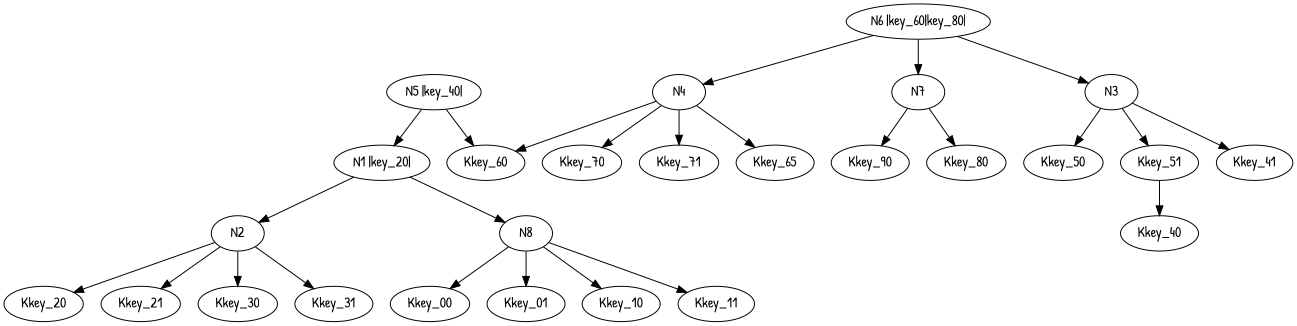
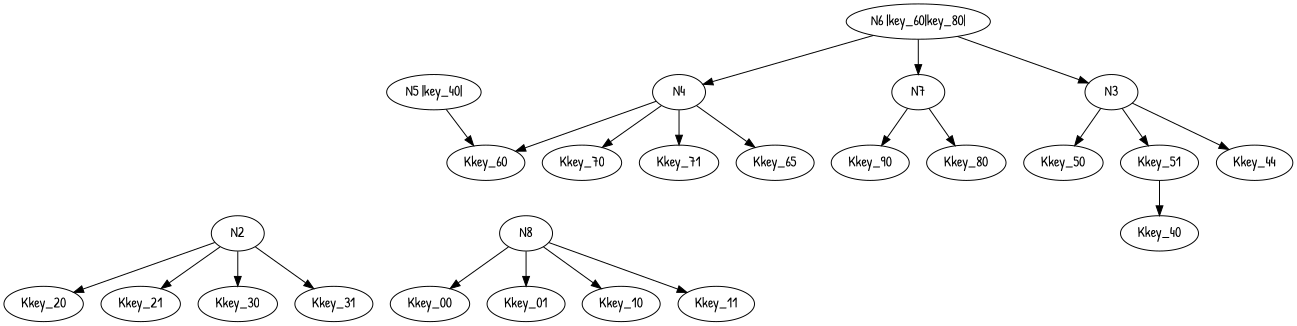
node "N1 |key_20|": removed
node "Kkey_41": label "Kkey_41" -> "Kkey_44"
